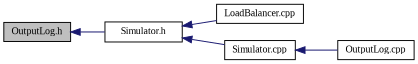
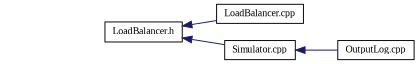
node "OutputLog.h": removed
node "Simulator.h": label "Simulator.h" -> "LoadBalancer.h"
